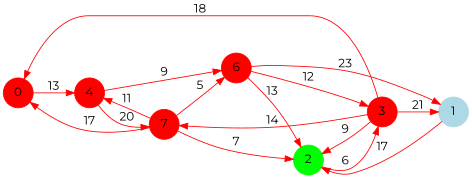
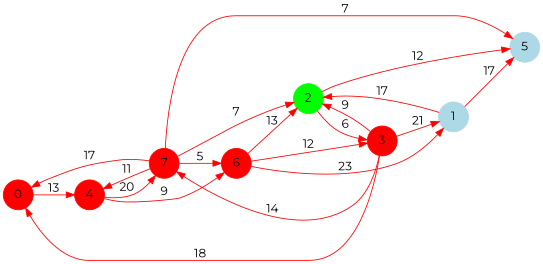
node "5": added
